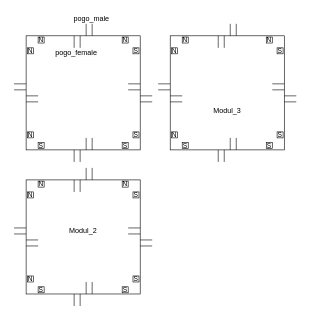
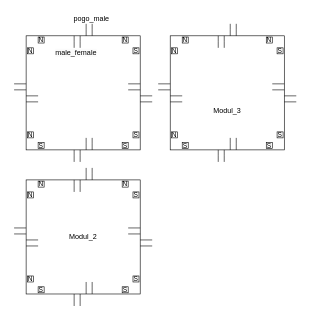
node "pogo_female": label "pogo_female" -> "male_female"
node "Modul_2": moved (83, 231) -> (83, 237)
